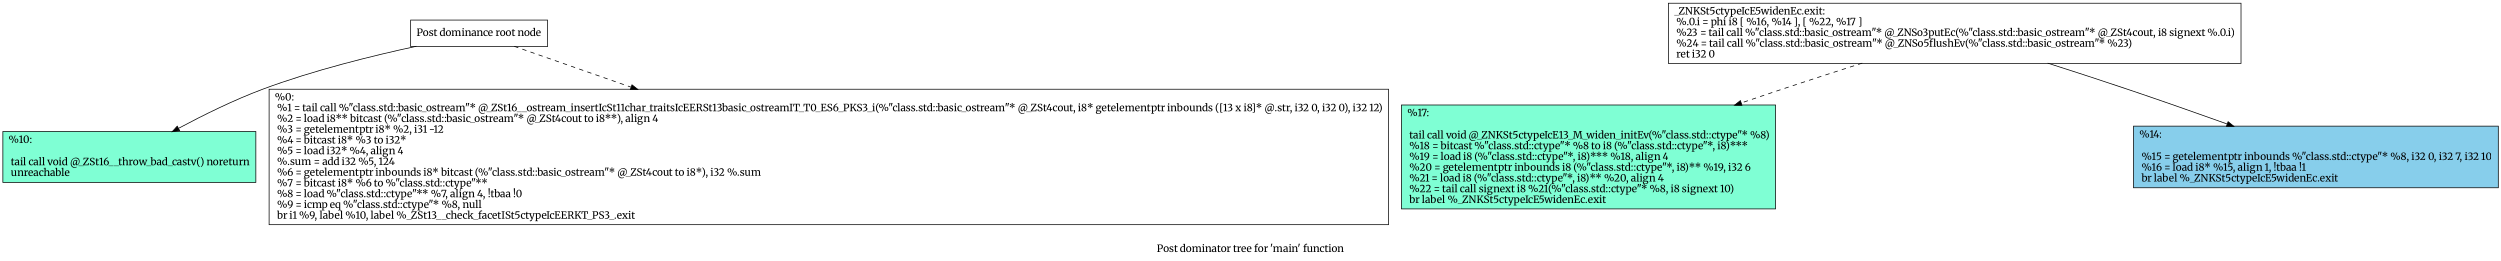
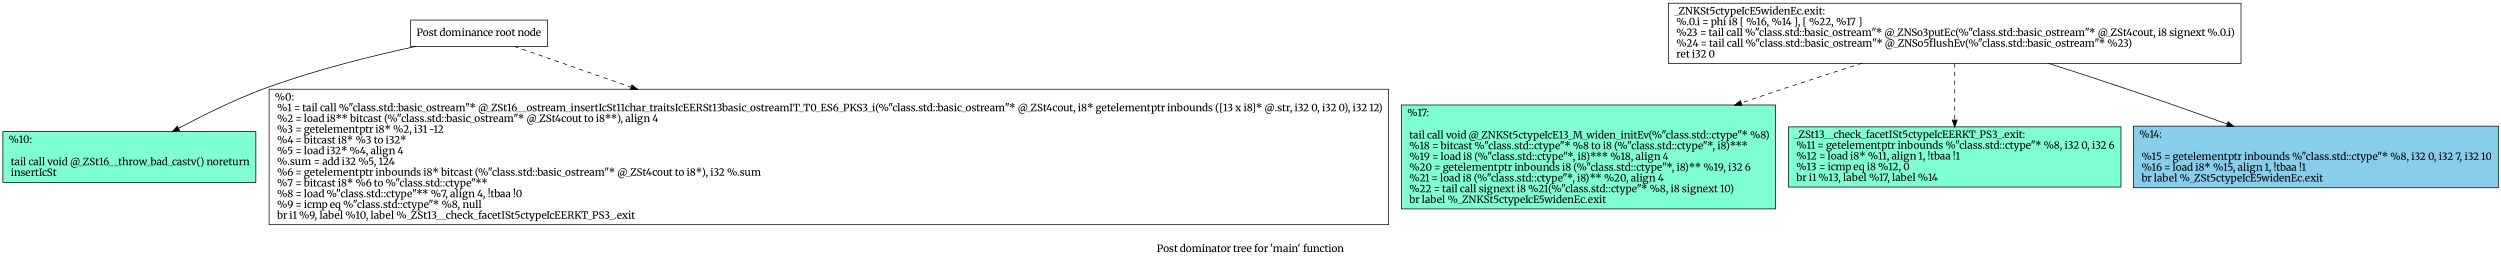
node "_ZSt13__check_facetISt5ctypeIcEERKT_PS3_.exit:": added
node "%10:": text "unreachable" -> "insertIcSt"
node "%14:": text "br label %_ZNKSt5ctypeIcE5widenEc.exit" -> "br label %_ZSt5ctypeIcE5widenEc.exit"
